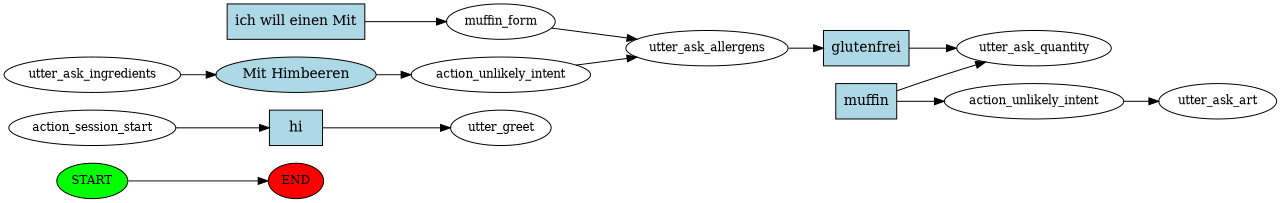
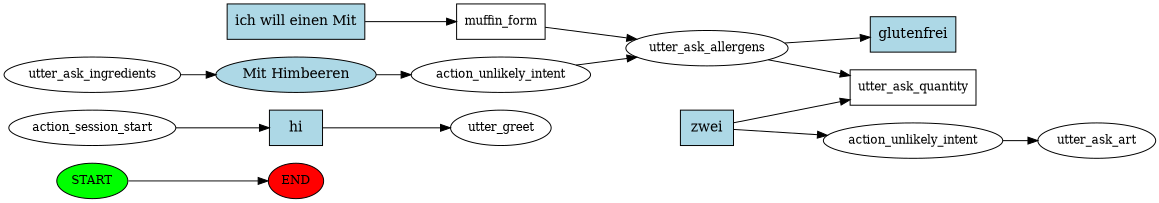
node "muffin_form": shape ellipse -> box
edge "glutenfrei" -> "utter_ask_quantity": now "utter_ask_allergens" -> "utter_ask_quantity"
node "utter_ask_quantity": shape ellipse -> box
node "muffin": label "muffin" -> "zwei"
